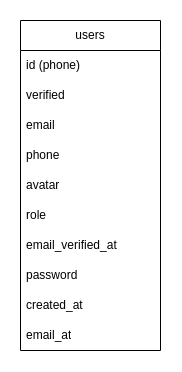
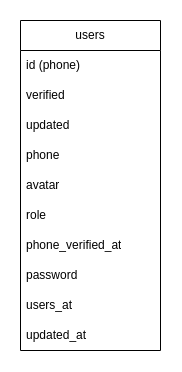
node "email": label "email" -> "updated"
node "email_verified_at": label "email_verified_at" -> "phone_verified_at"
node "created_at": label "created_at" -> "users_at"
node "email_at": label "email_at" -> "updated_at"
